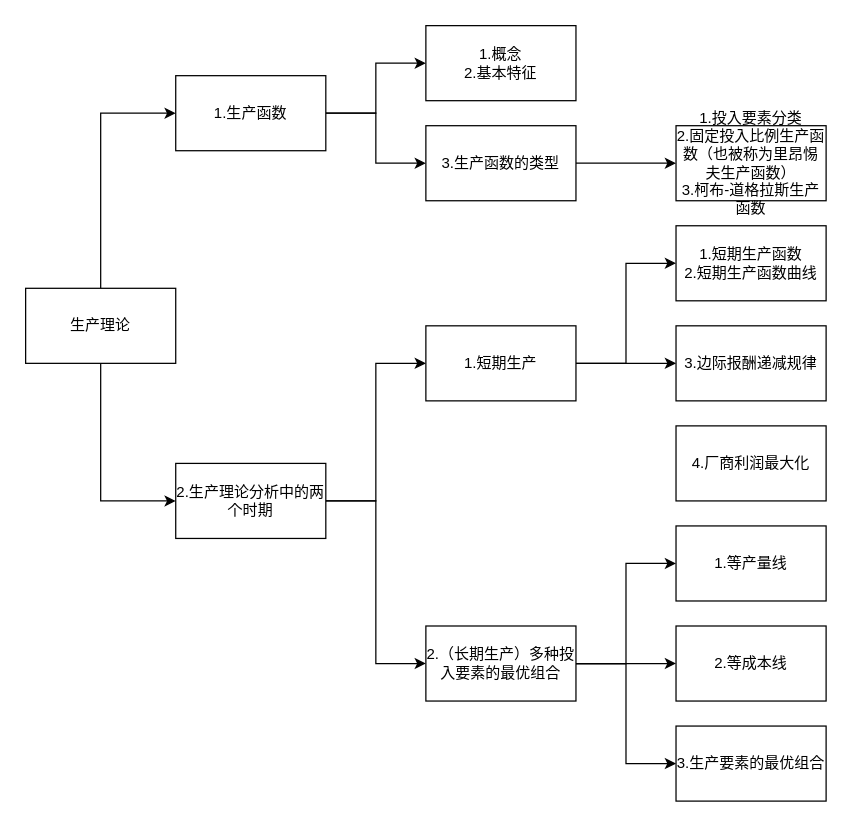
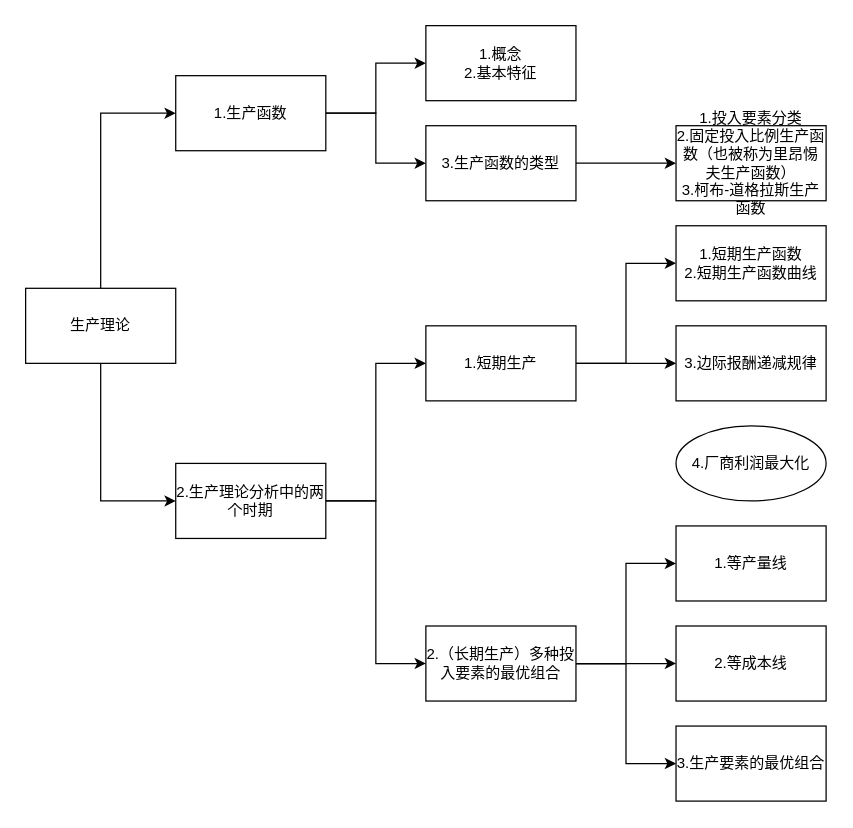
node "4.厂商利润最大化": shape rectangle -> ellipse
